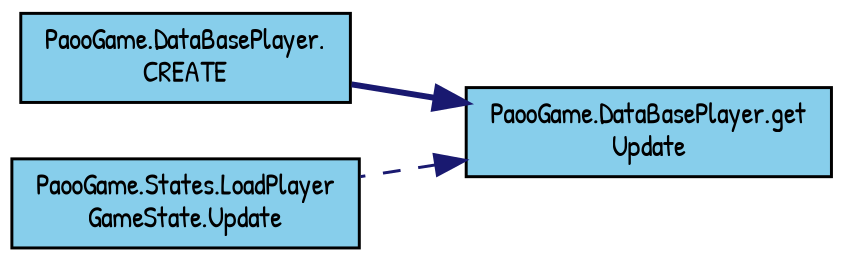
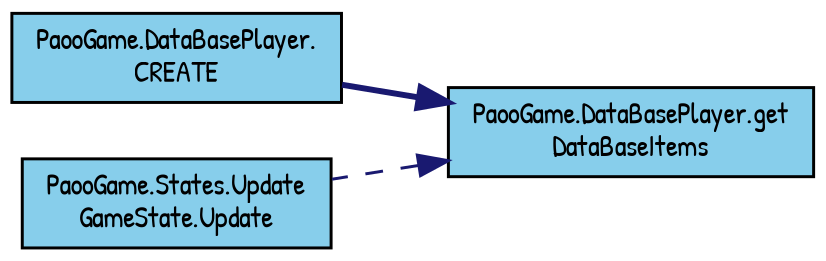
node "PaooGame.DataBasePlayer.get Update": label "PaooGame.DataBasePlayer.get Update" -> "PaooGame.DataBasePlayer.get DataBaseItems"
node "PaooGame.States.LoadPlayer GameState.Update": label "PaooGame.States.LoadPlayer GameState.Update" -> "PaooGame.States.Update GameState.Update"
